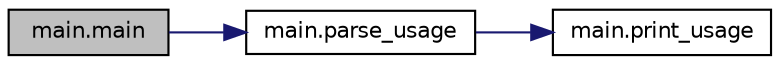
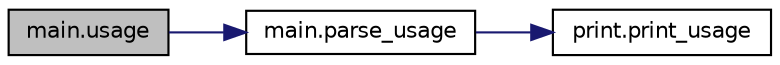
node "main.main": label "main.main" -> "main.usage"
node "main.print_usage": label "main.print_usage" -> "print.print_usage"
